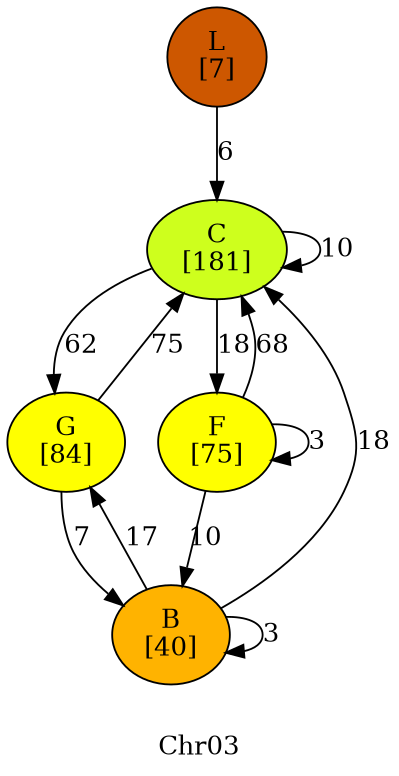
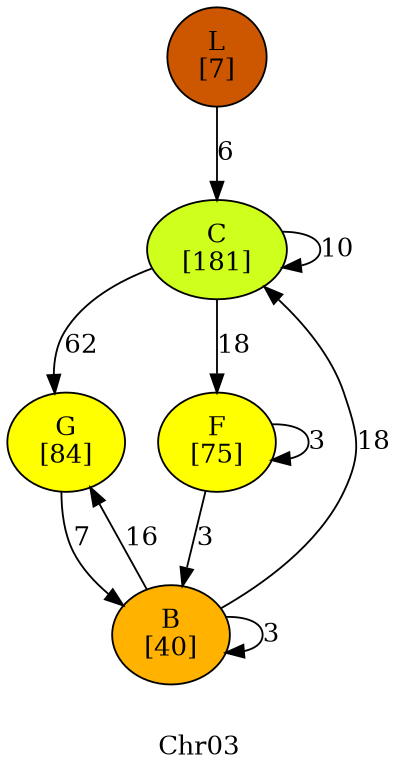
edge "G [84]" -> "C [181]": removed, label "75"
edge "F [75]" -> "C [181]": removed, label "68"
edge "B [40]" -> "G [84]": label "17" -> "16"
edge "F [75]" -> "B [40]": label "10" -> "3"
